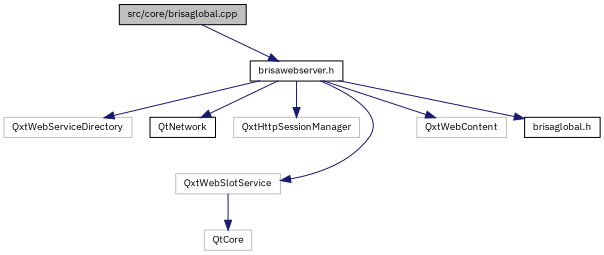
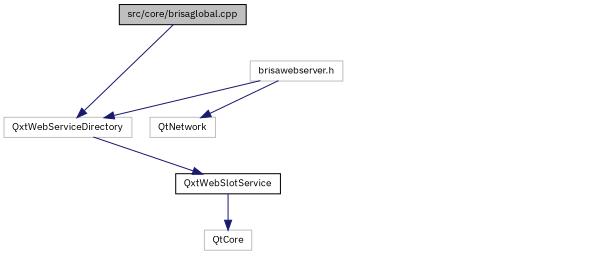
edge "src/core/brisaglobal.cpp" -> "brisawebserver.h": now "src/core/brisaglobal.cpp" -> "QxtWebServiceDirectory"
node "brisawebserver.h": color black -> grey75
node "QtNetwork": color black -> grey75
node "QxtHttpSessionManager": removed
node "QxtWebContent": removed
node "brisaglobal.h": removed
edge "brisawebserver.h" -> "QxtWebSlotService": now "QxtWebServiceDirectory" -> "QxtWebSlotService"
node "QxtWebSlotService": color grey75 -> black
